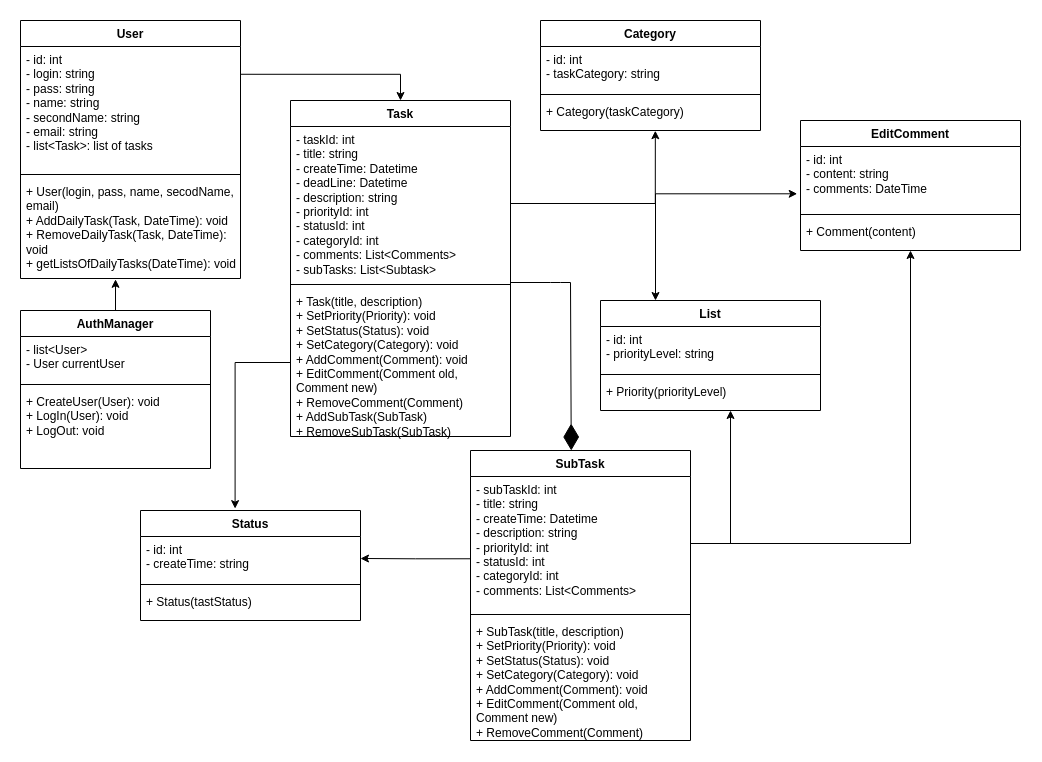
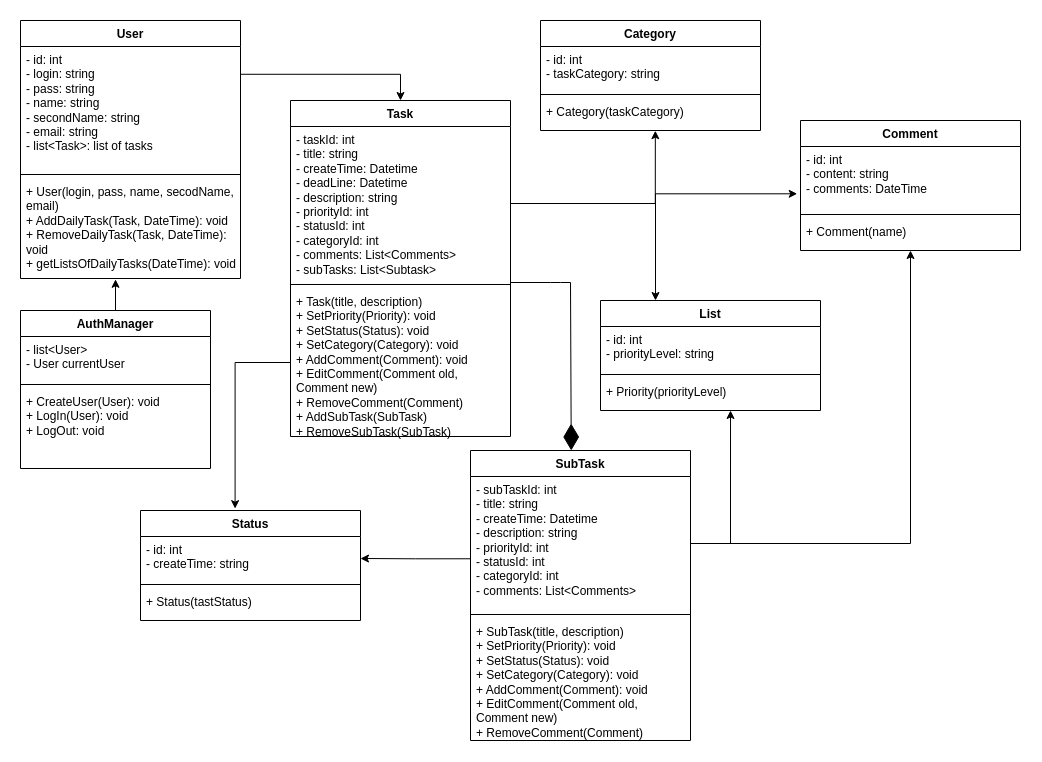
node "EditComment": label "EditComment" -> "Comment"
node "+ Comment(content)": label "+ Comment(content)" -> "+ Comment(name)"
